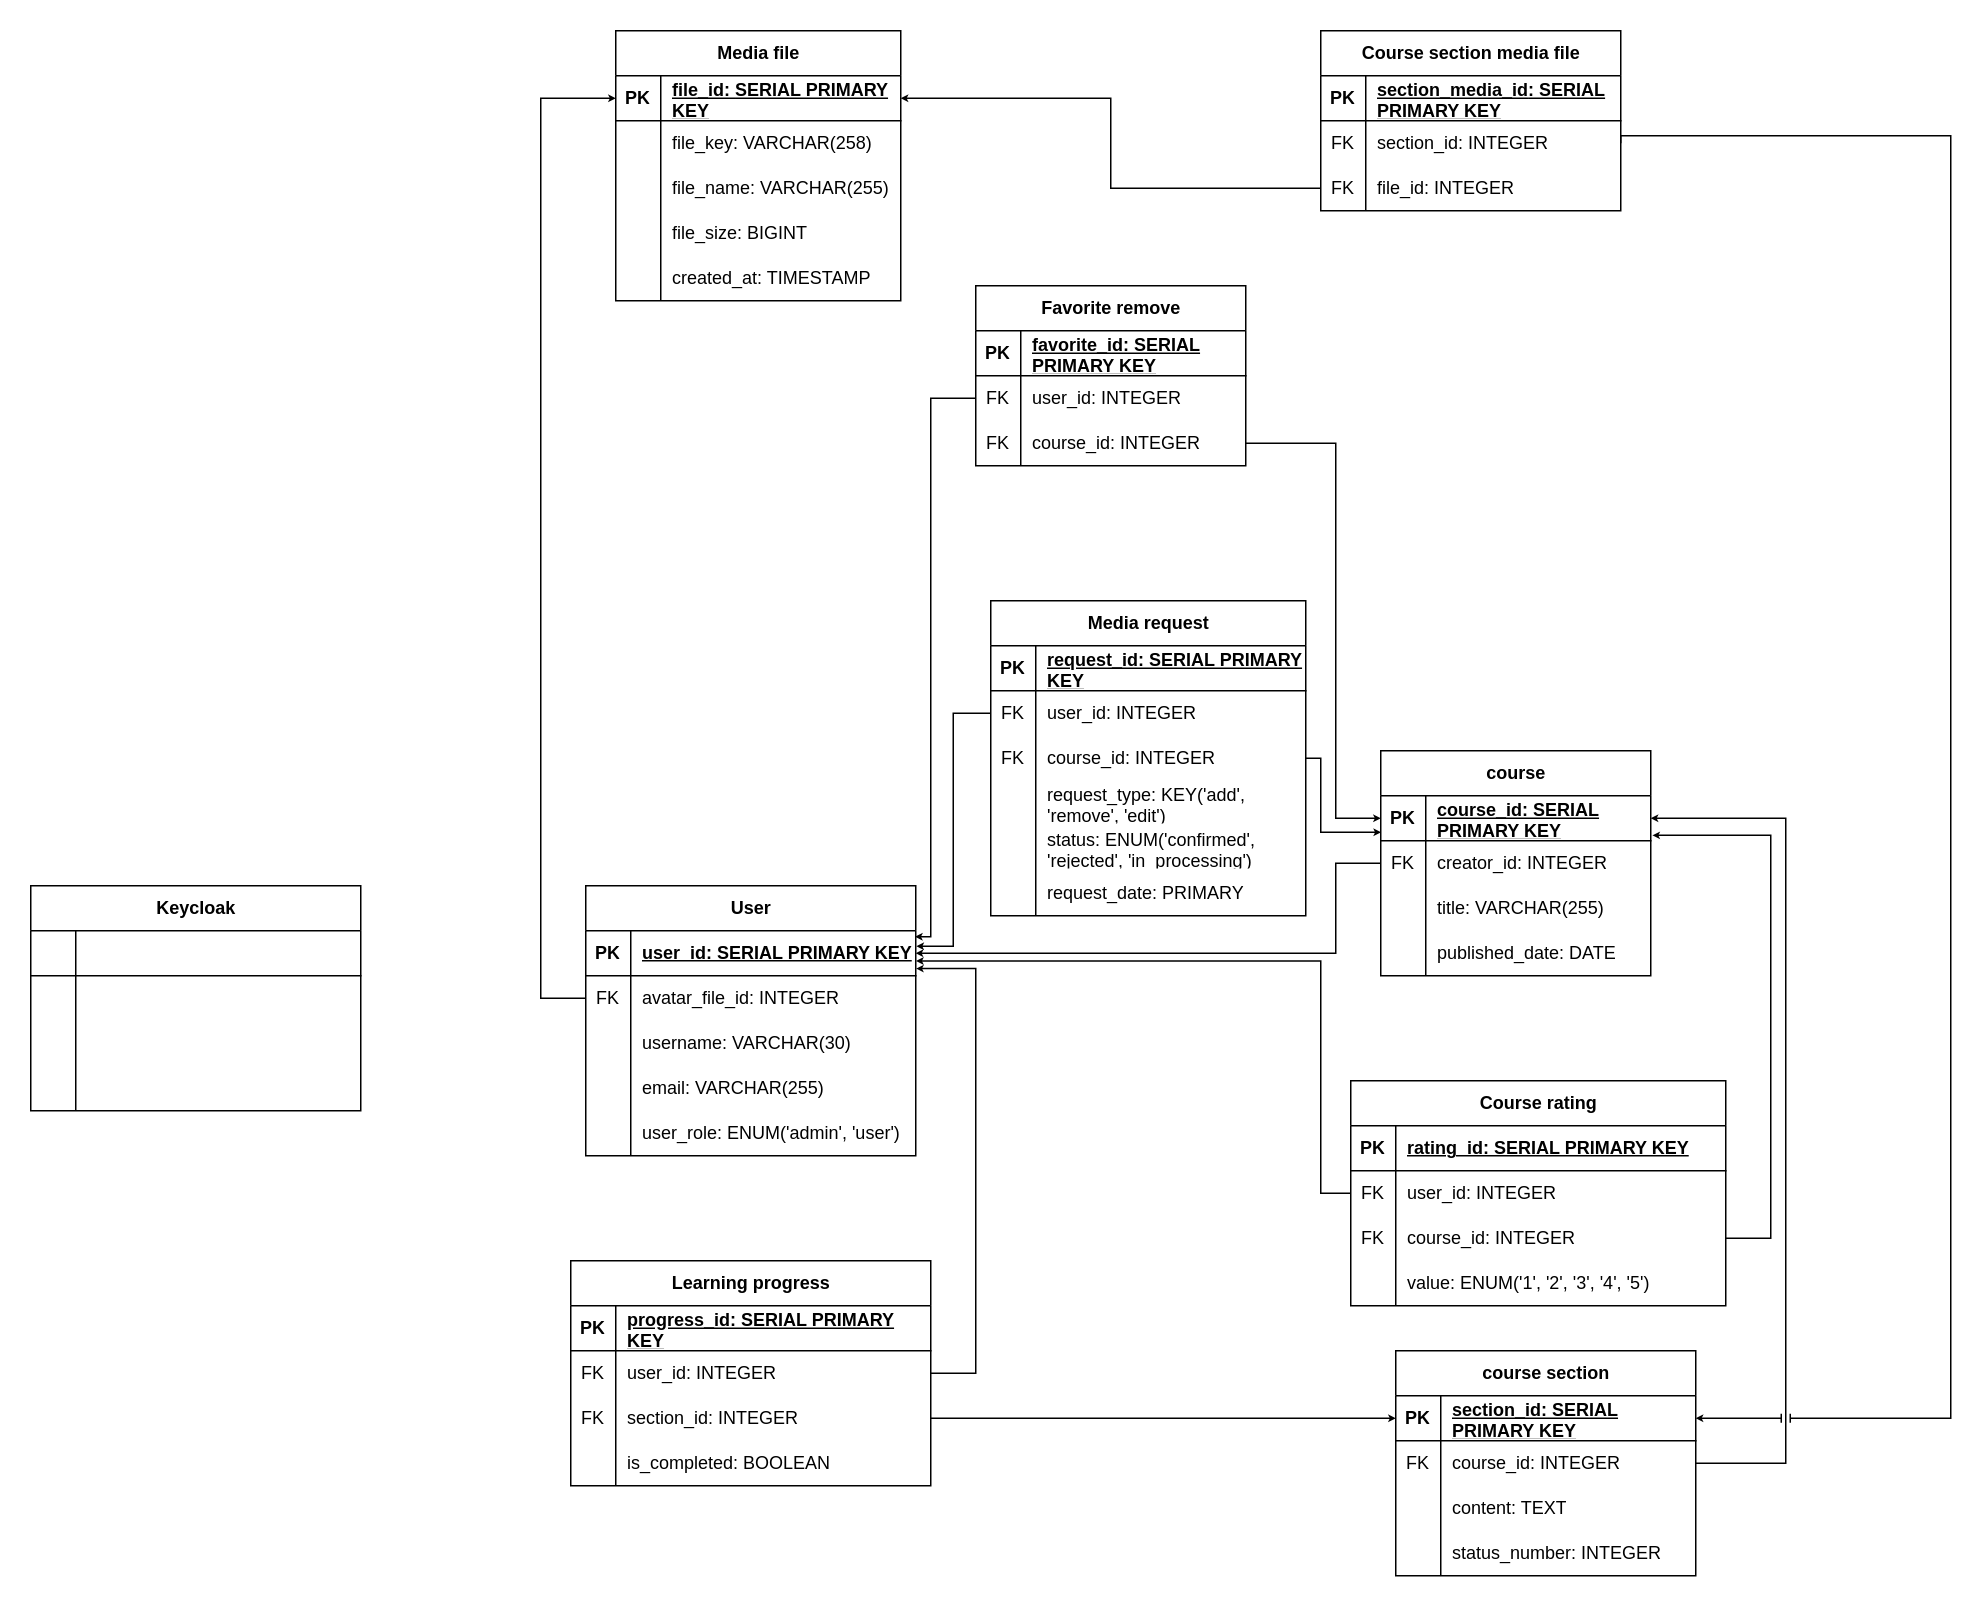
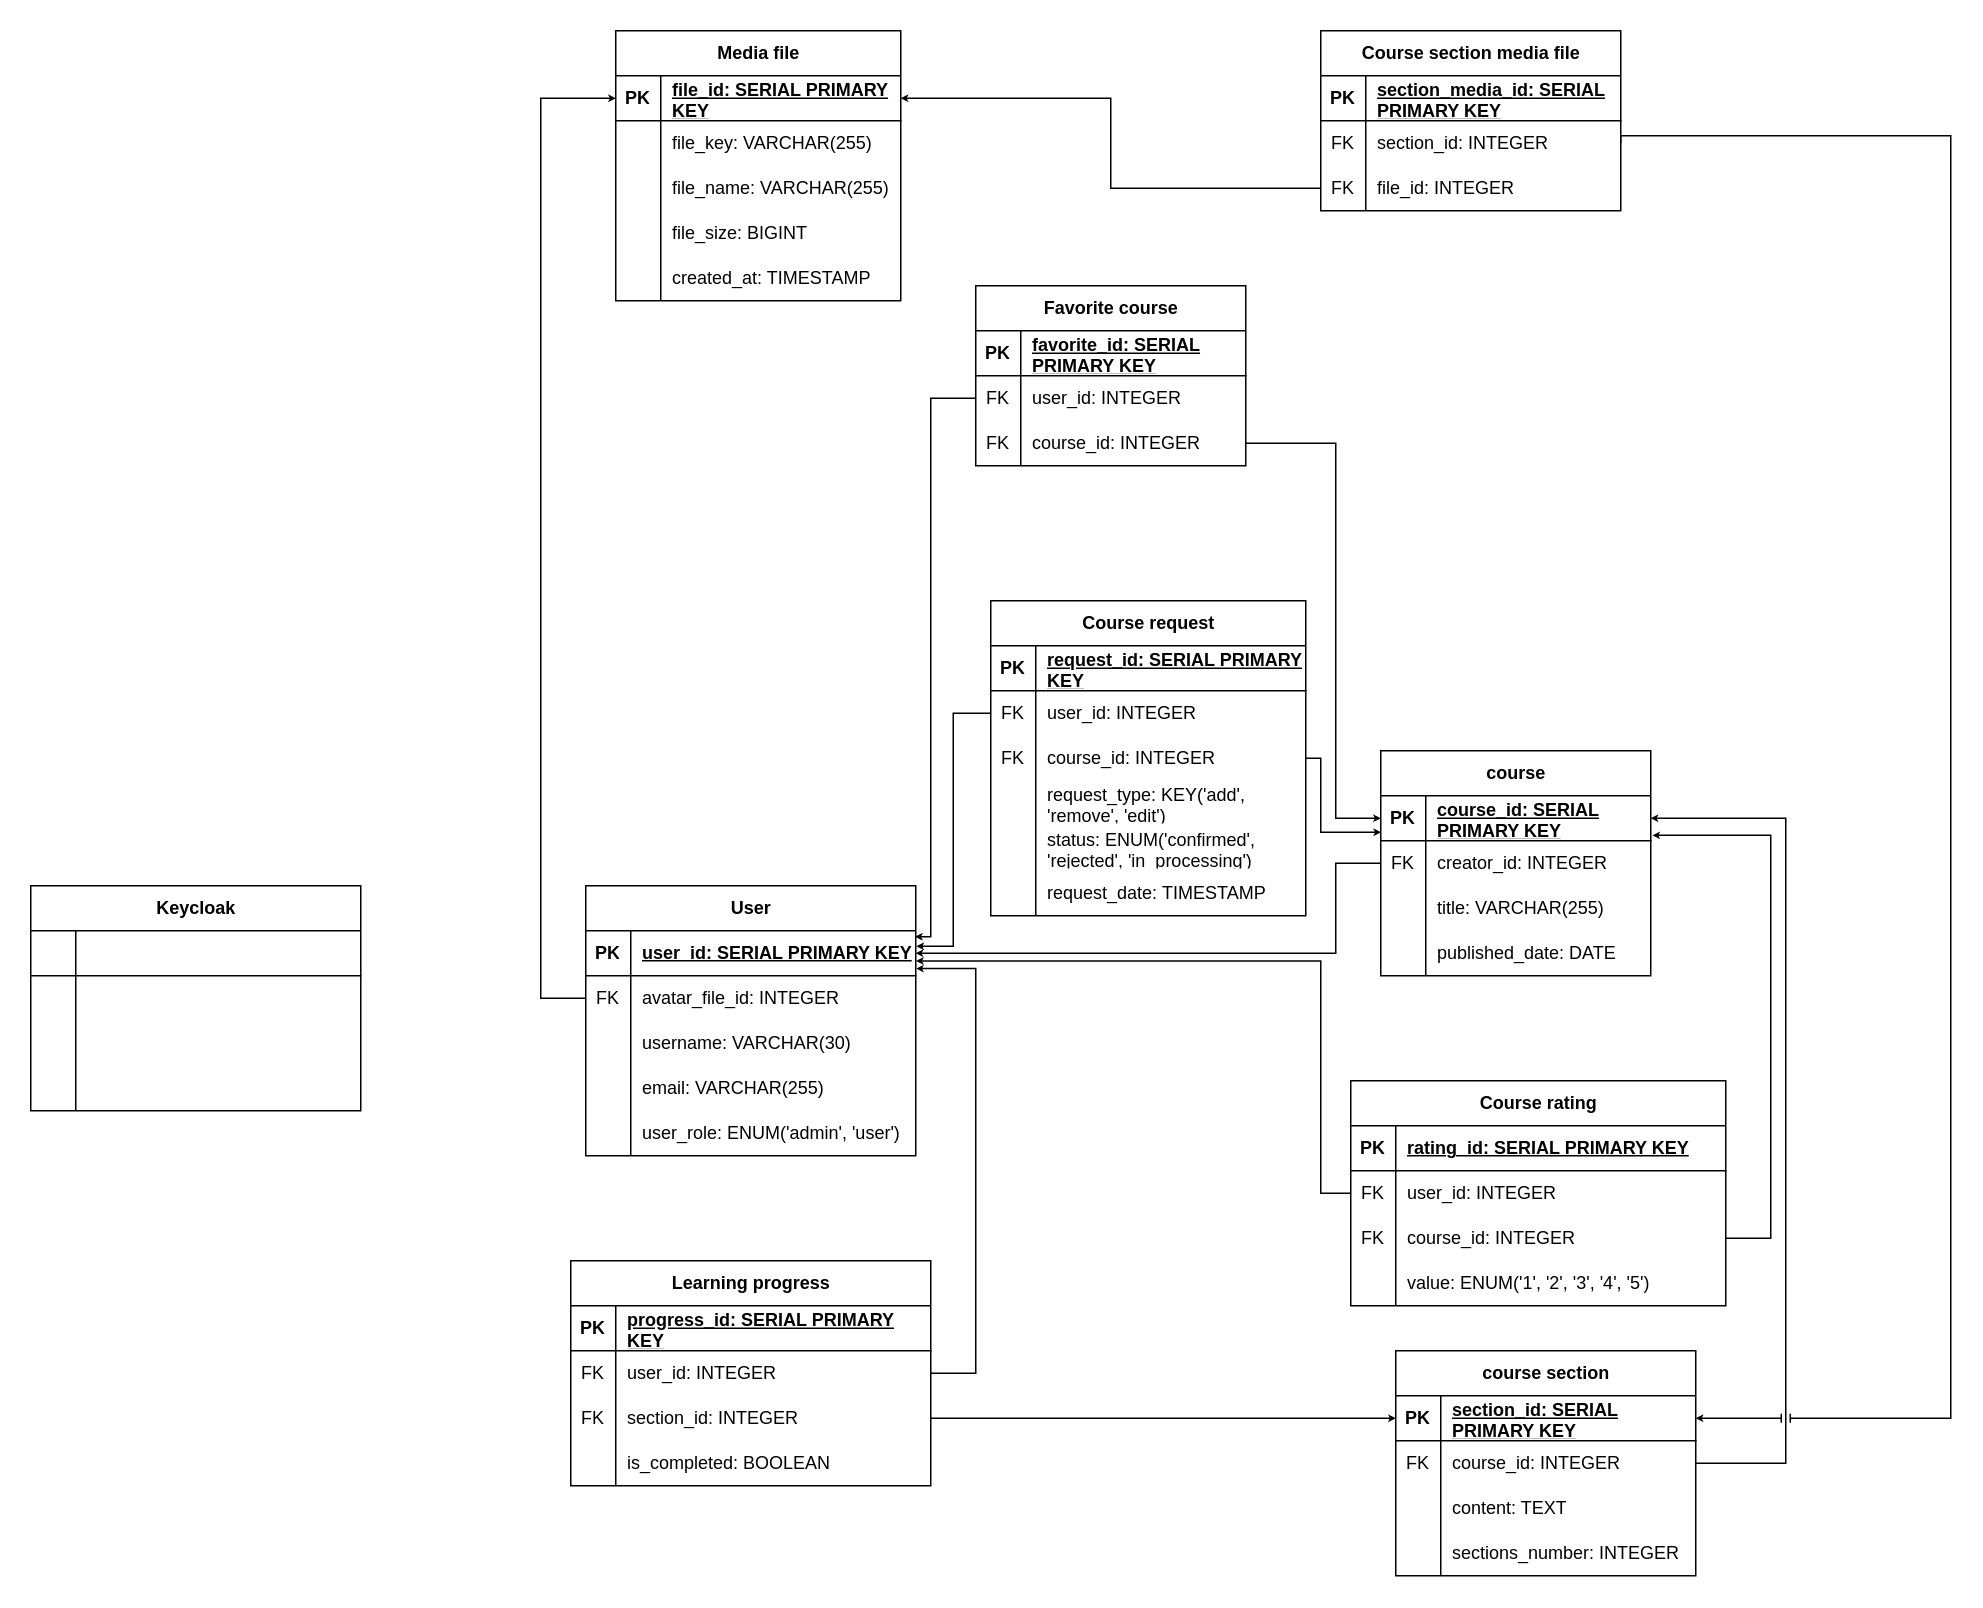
node "file_key: VARCHAR(258)": label "file_key: VARCHAR(258)" -> "file_key: VARCHAR(255)"
node "Favorite remove": label "Favorite remove" -> "Favorite course"
node "Media request": label "Media request" -> "Course request"
node "request_date: PRIMARY": label "request_date: PRIMARY" -> "request_date: TIMESTAMP"
node "status_number: INTEGER": label "status_number: INTEGER" -> "sections_number: INTEGER"
